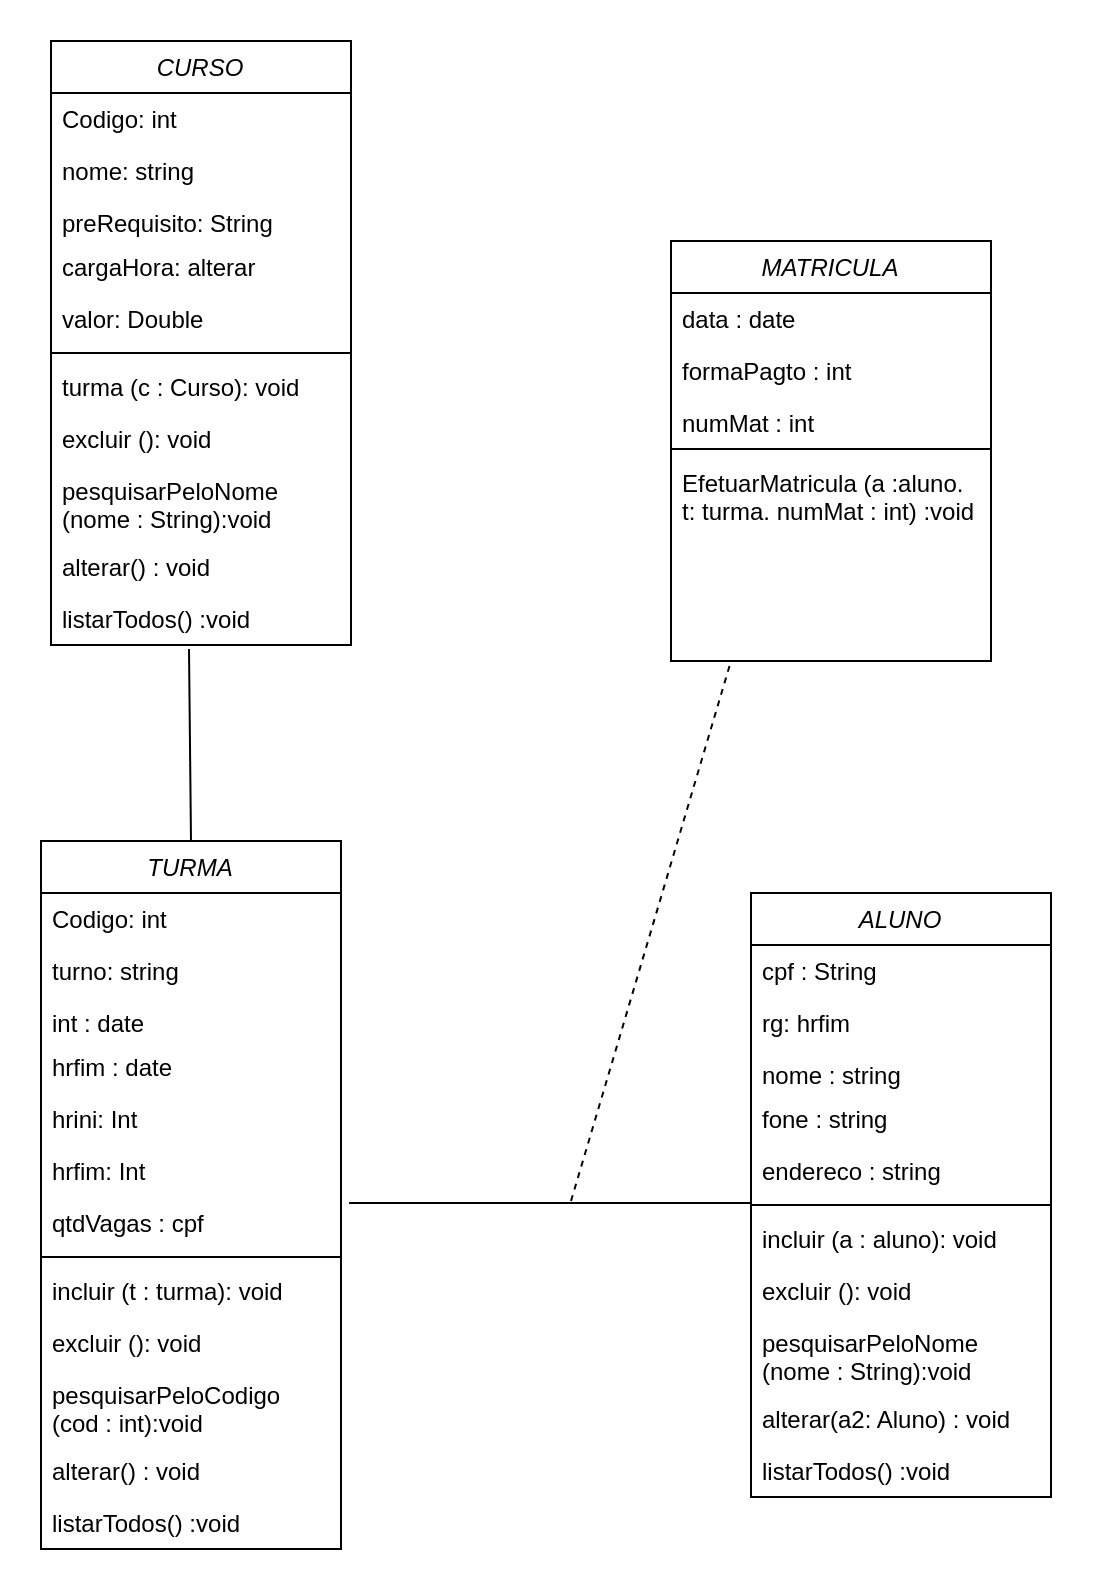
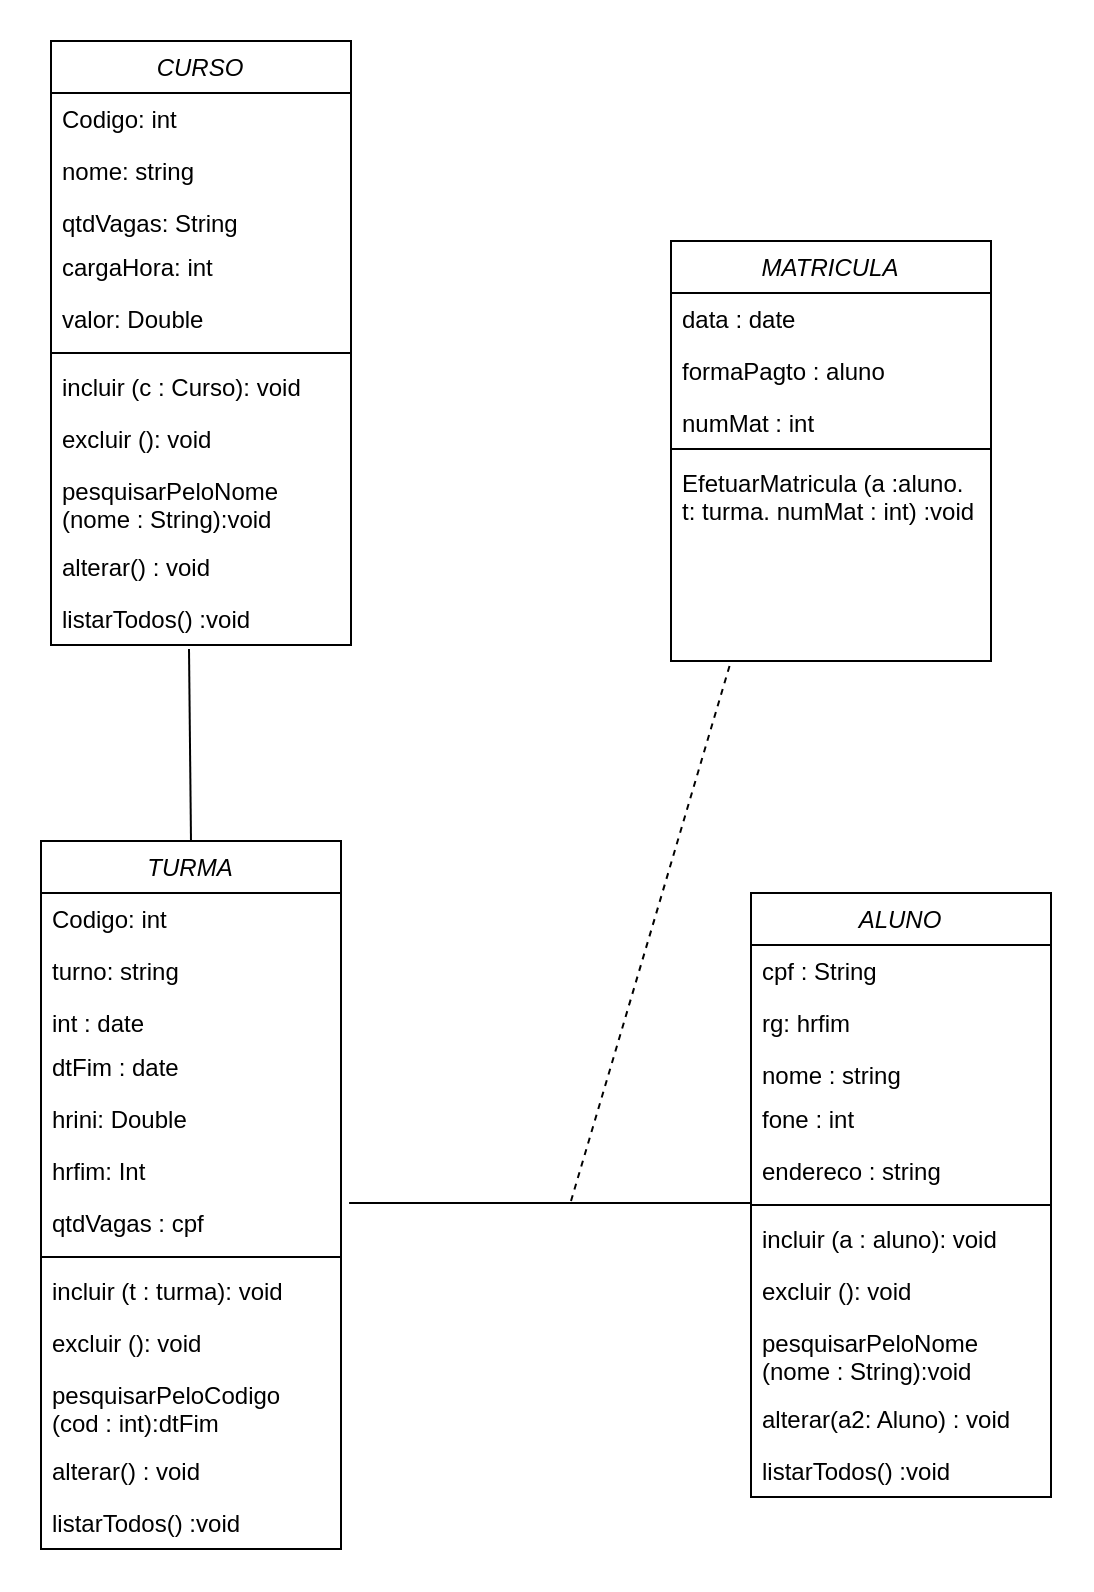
node "preRequisito: String": label "preRequisito: String" -> "qtdVagas: String"
node "cargaHora: alterar": label "cargaHora: alterar" -> "cargaHora: int"
node "formaPagto : int": label "formaPagto : int" -> "formaPagto : aluno"
node "turma (c : Curso): void": label "turma (c : Curso): void" -> "incluir (c : Curso): void"
node "hrfim : date": label "hrfim : date" -> "dtFim : date"
node "hrini: Int": label "hrini: Int" -> "hrini: Double"
node "fone : string": label "fone : string" -> "fone : int"
node "pesquisarPeloCodigo (cod : int):void": label "pesquisarPeloCodigo (cod : int):void" -> "pesquisarPeloCodigo (cod : int):dtFim"
